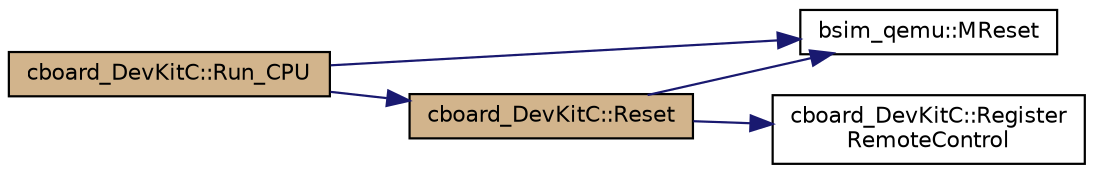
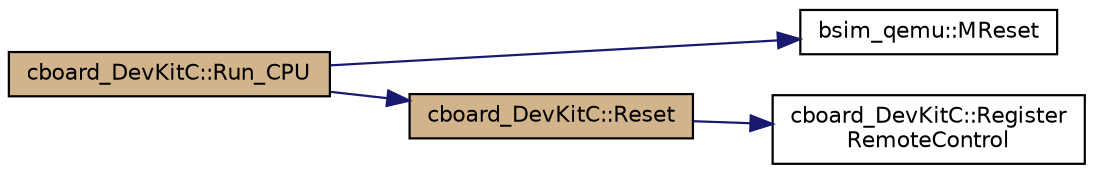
edge "cboard_DevKitC::Reset" -> "bsim_qemu::MReset": removed
